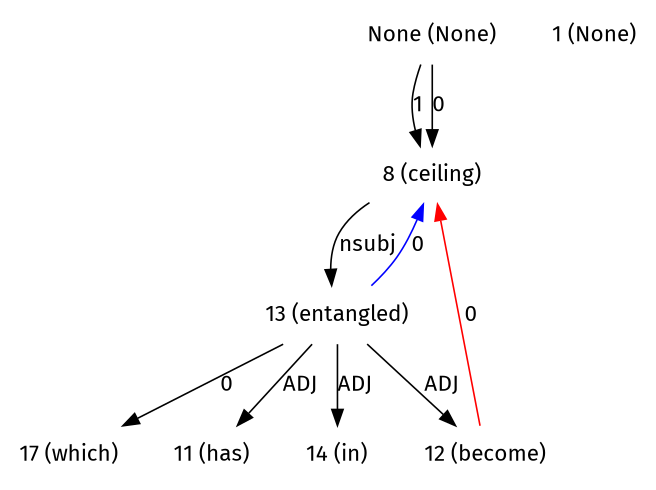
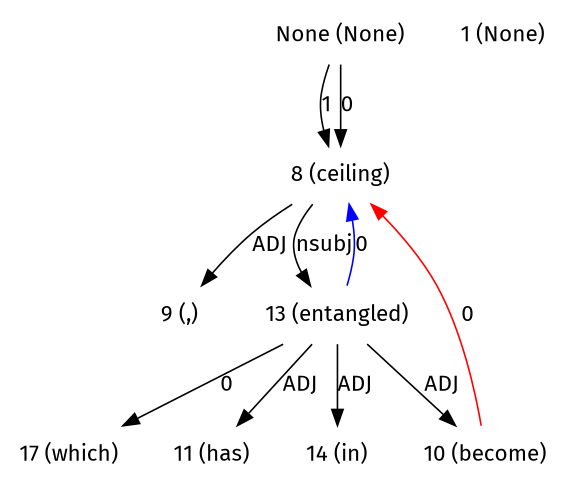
node "9 (,)": added
node "12 (become)": label "12 (become)" -> "10 (become)"
